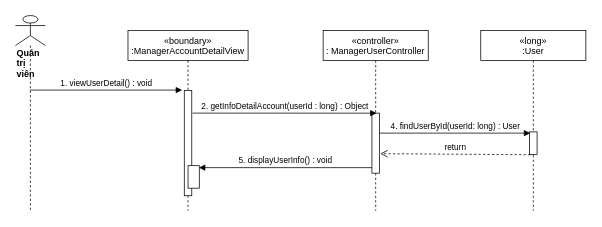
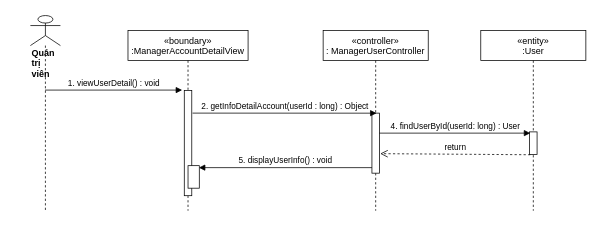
node "«long» :User": label "«long» :User" -> "«entity» :User"
node "Quản trị viên": moved (30, 113) -> (45, 113)
